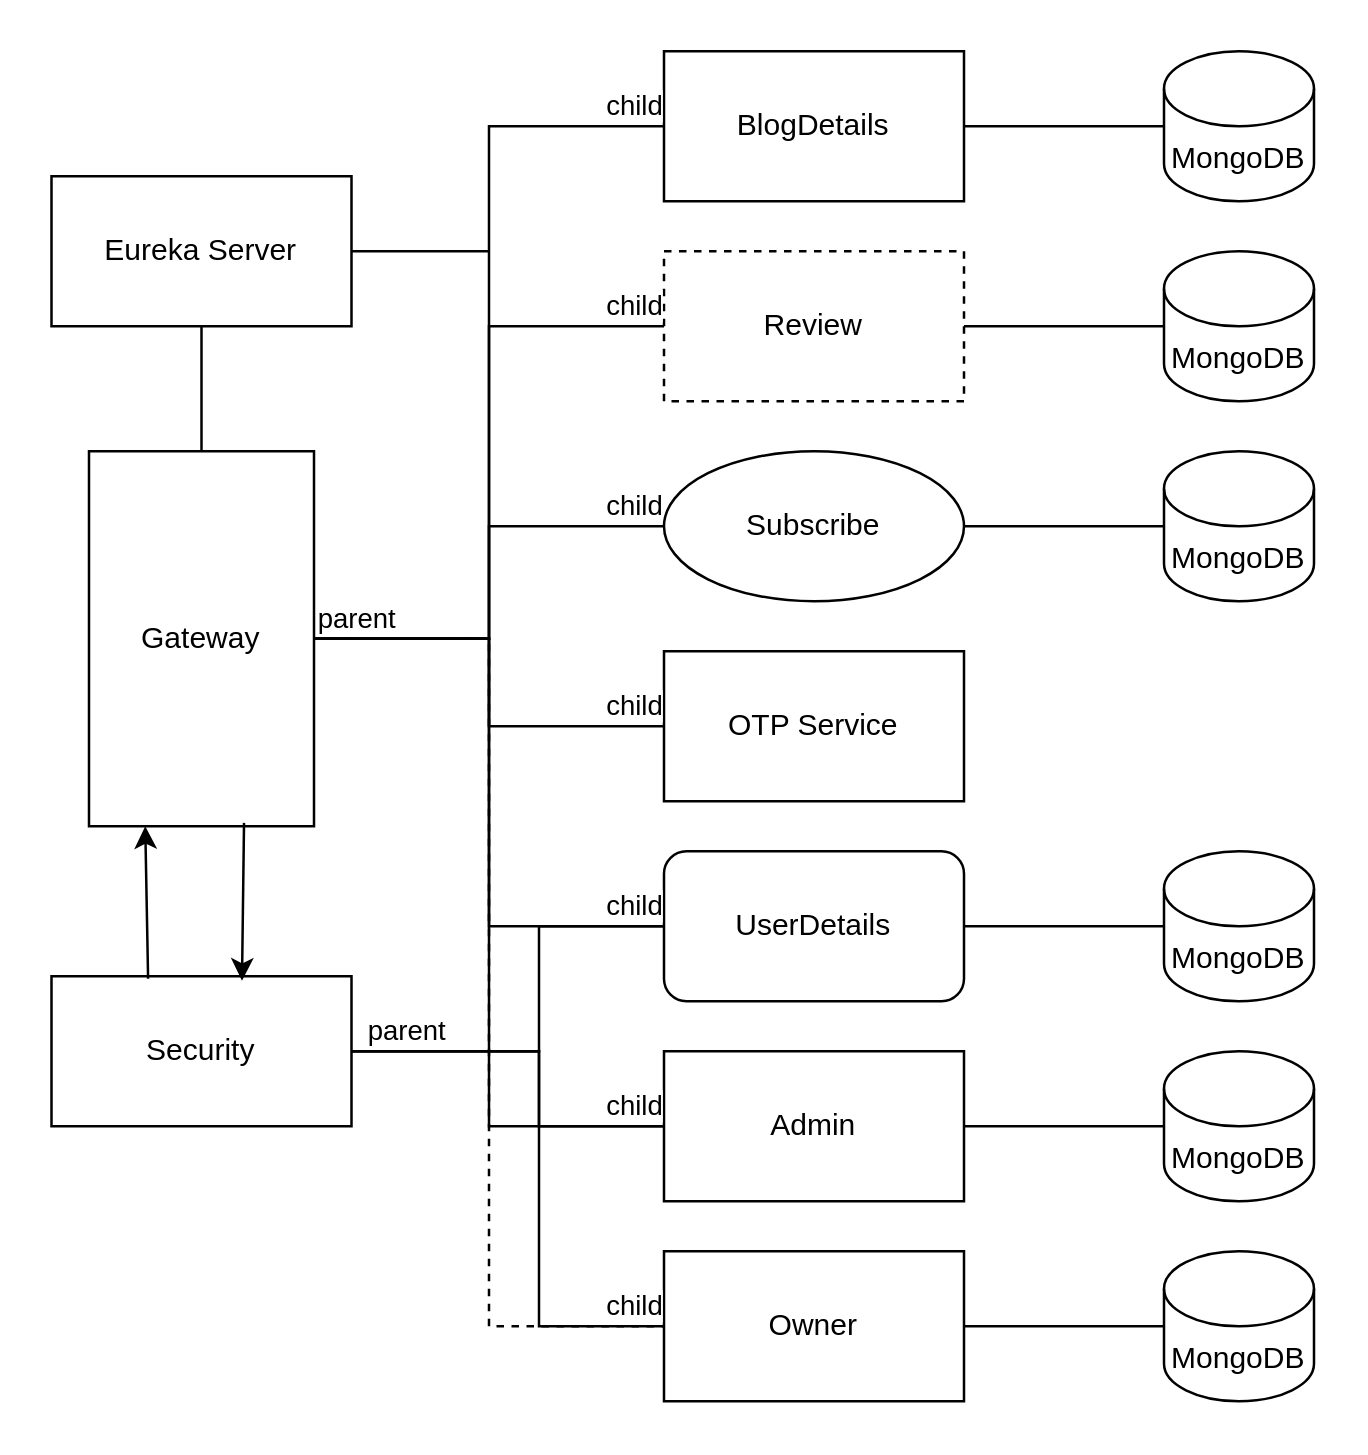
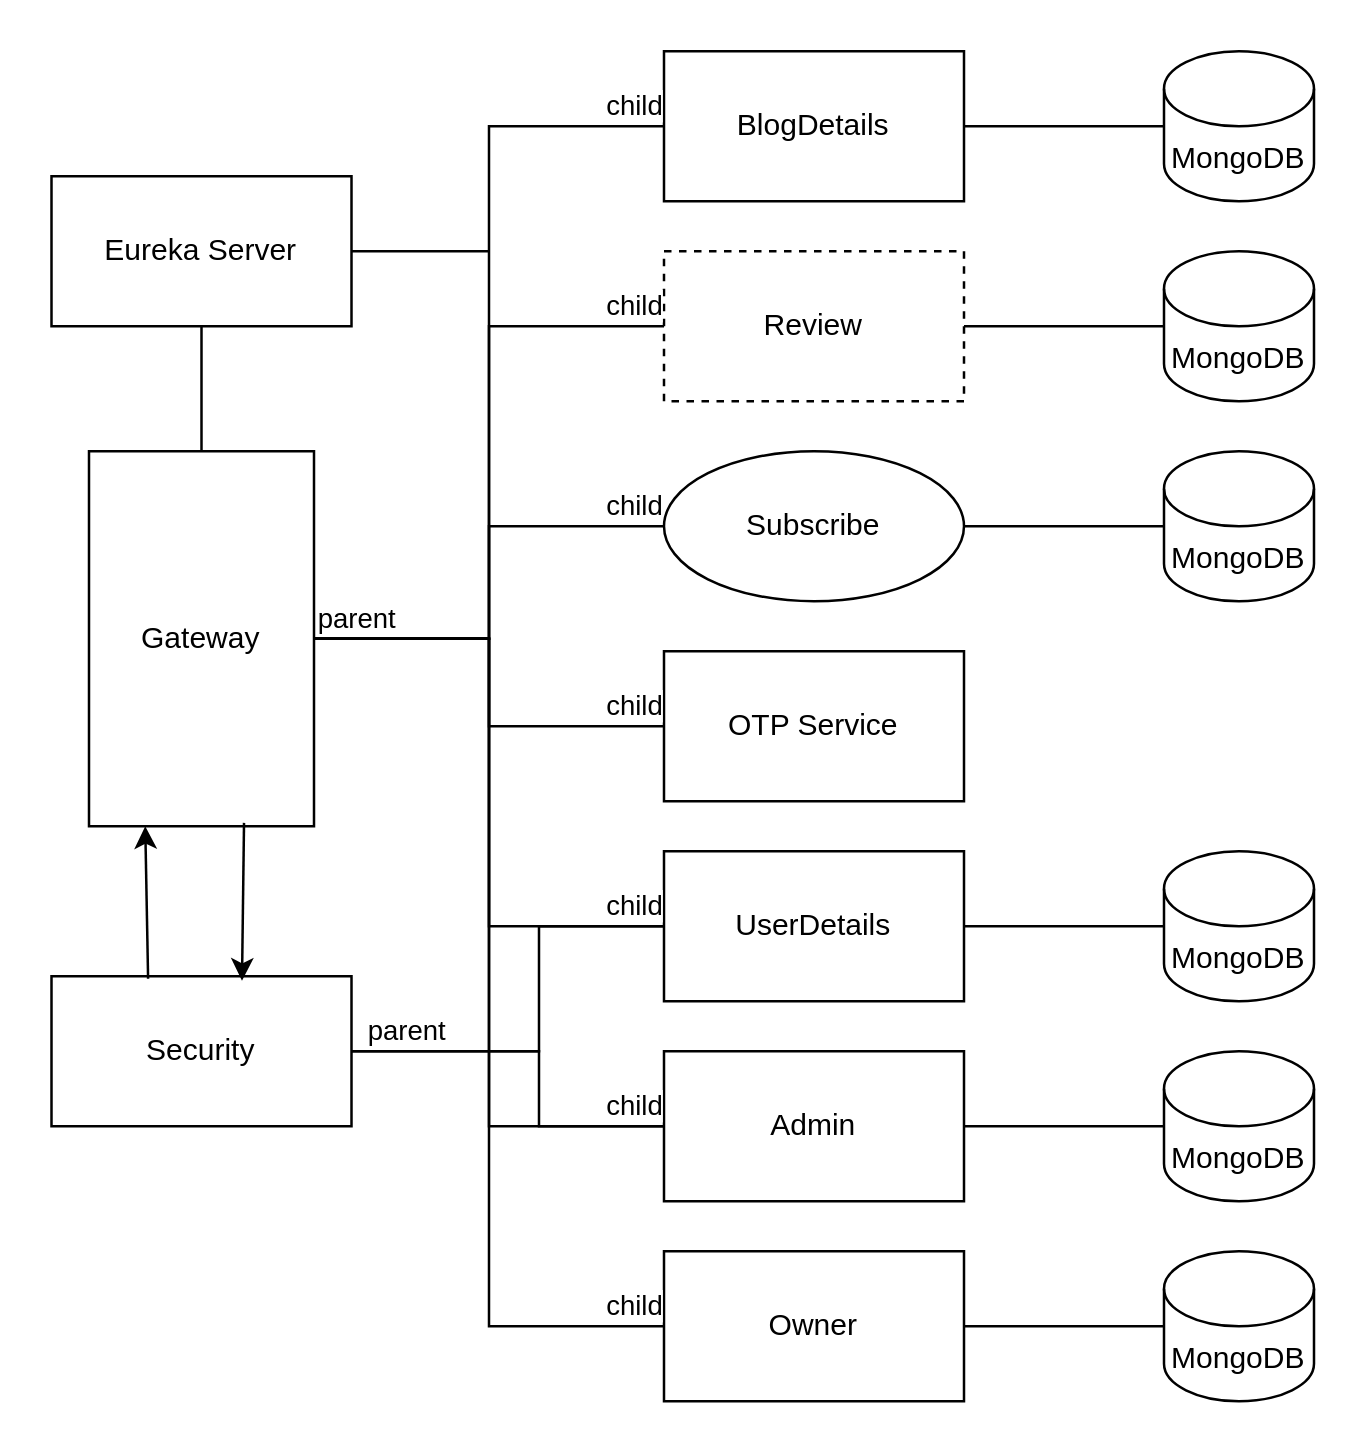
node "UserDetails": shape rounded rectangle -> rectangle
edge "Security" -- "Owner": removed
edge "Gateway" -- "Owner": style dashed -> solid
